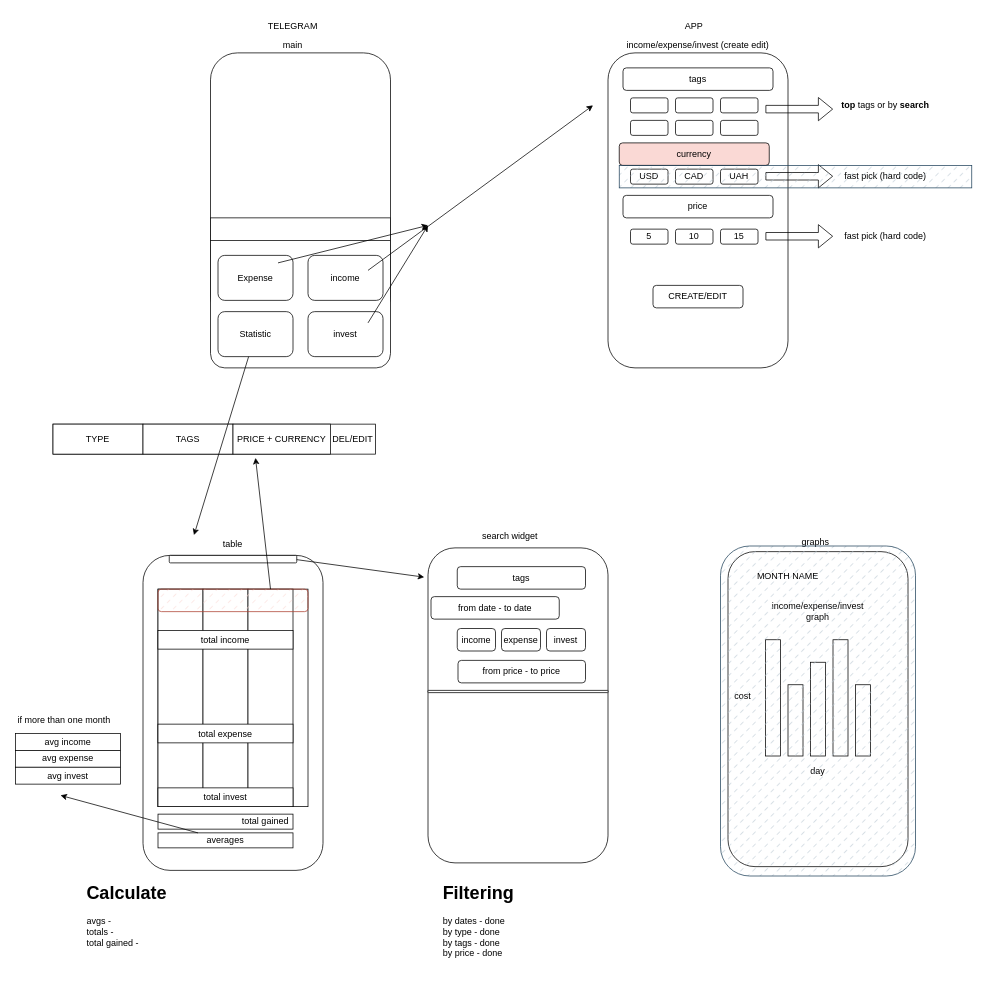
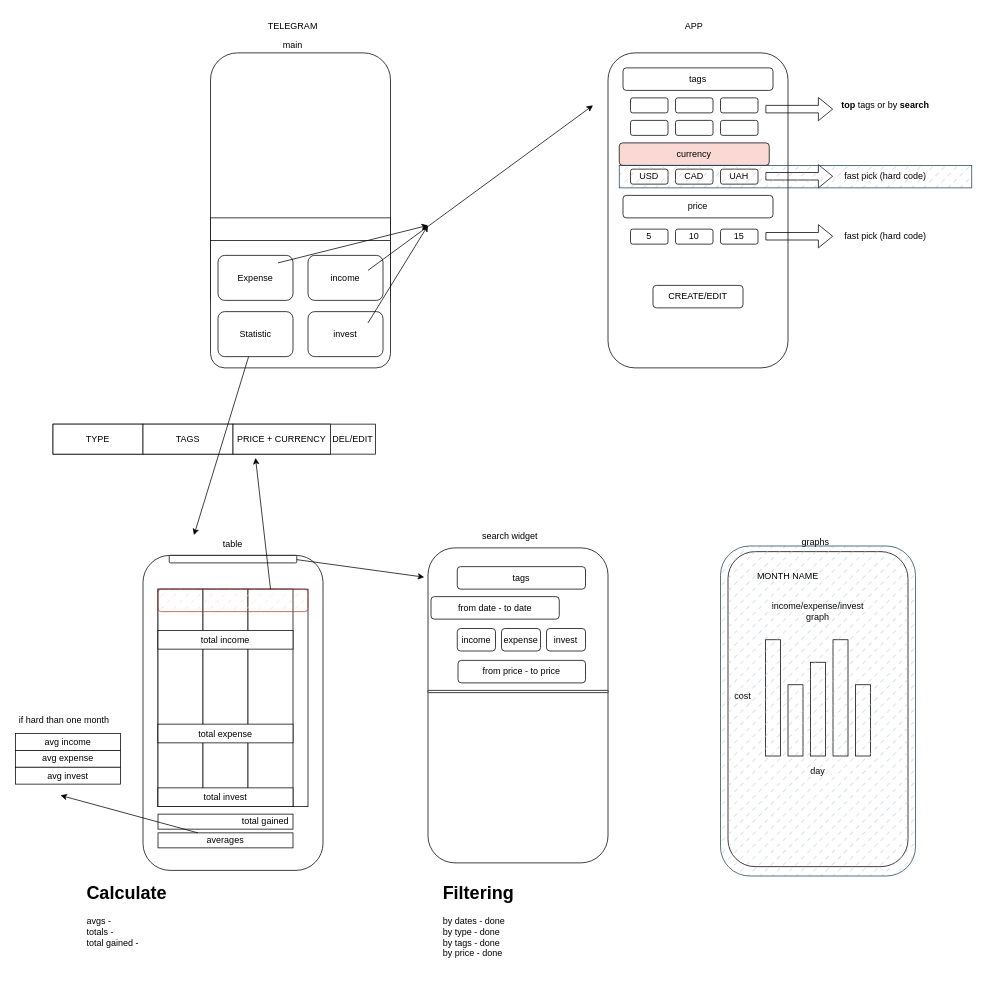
node "income/expense/invest (create edit)": removed
node "if more than one month": label "if more than one month" -> "if hard than one month"
